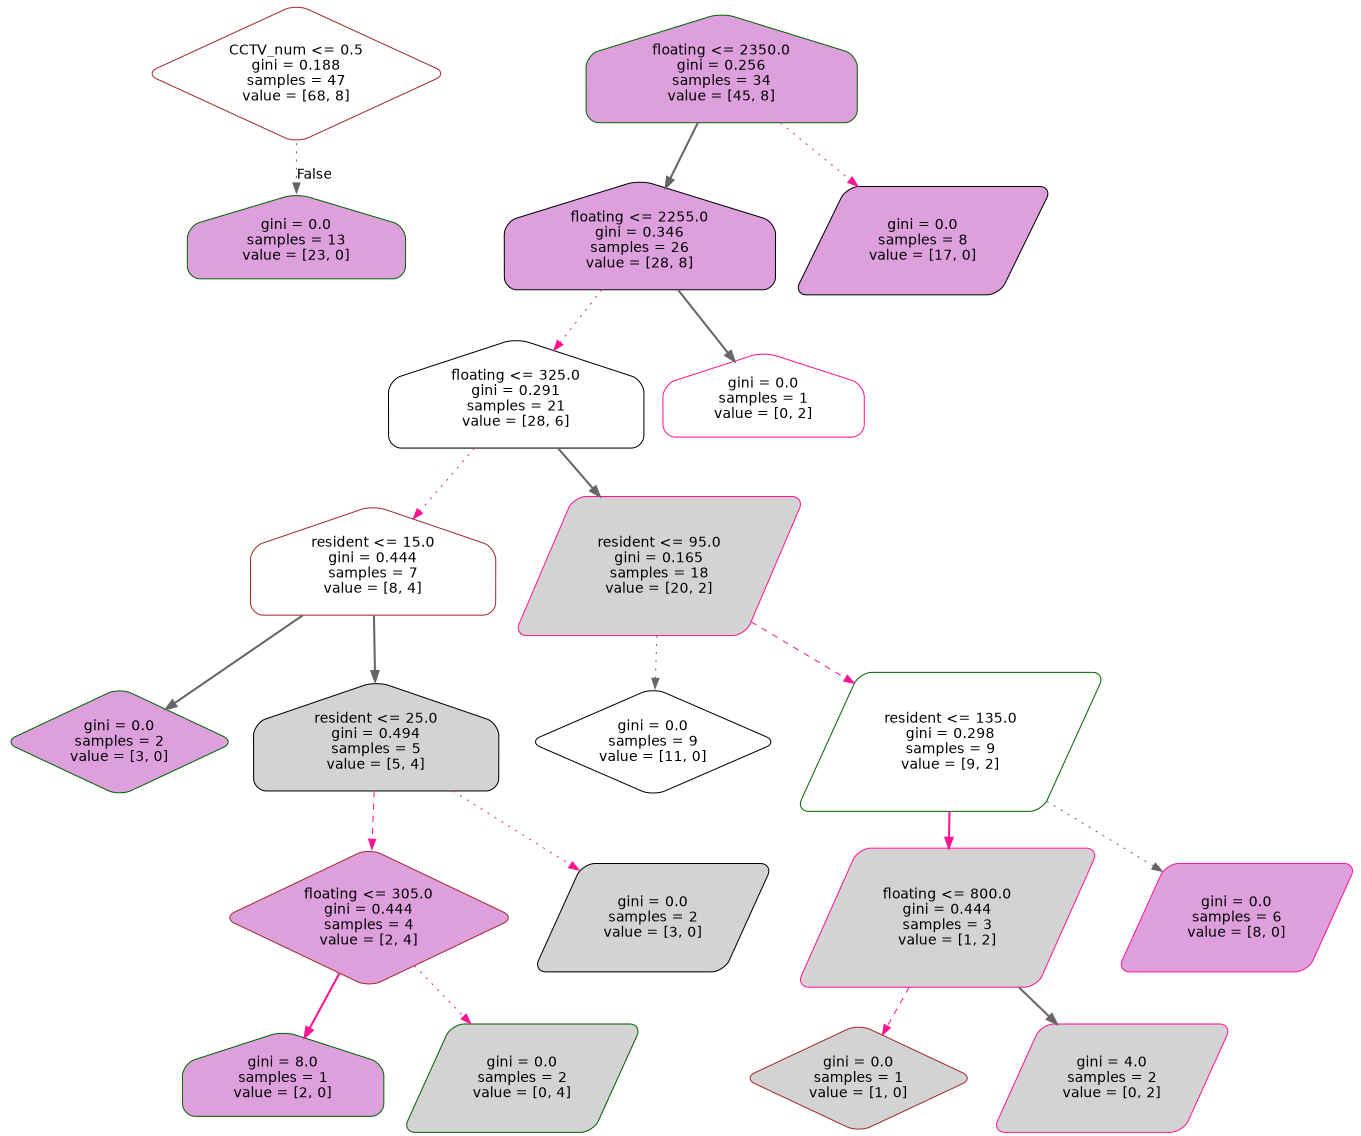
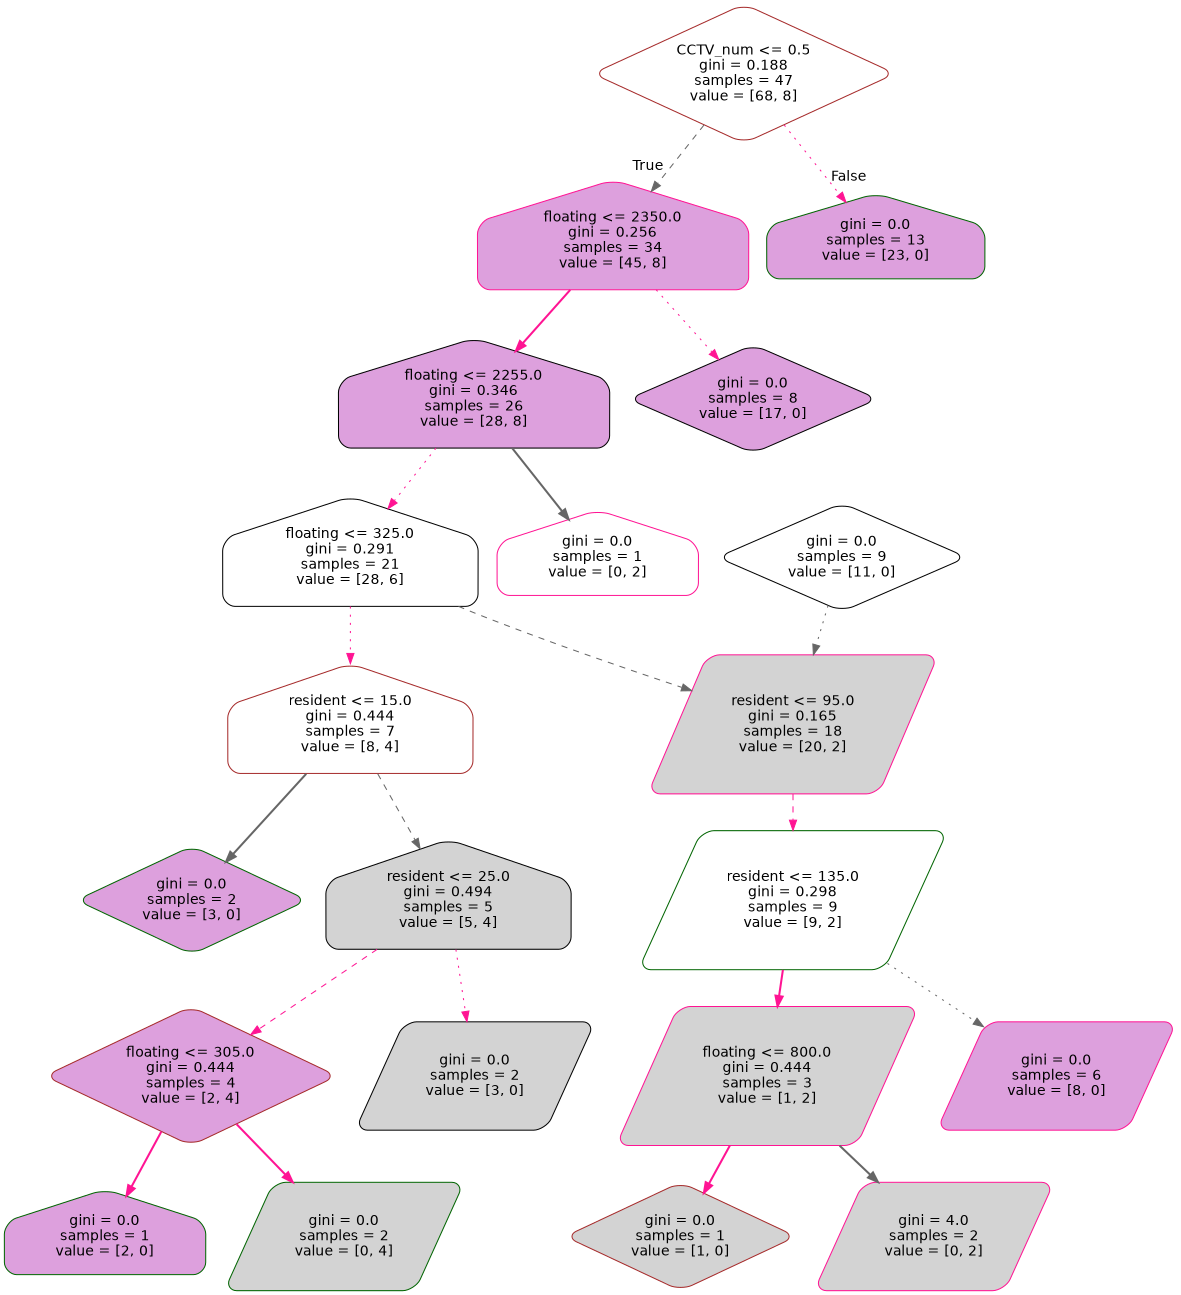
node "floating <= 2350.0 gini = 0.256 samples = 34 value = [45, 8]": color darkgreen -> deeppink
edge "floating <= 2350.0 gini = 0.256 samples = 34 value = [45, 8]" -> "floating <= 2255.0 gini = 0.346 samples = 26 value = [28, 8]": color gray40 -> deeppink
edge "CCTV_num <= 0.5 gini = 0.188 samples = 47 value = [68, 8]" -> "floating <= 2350.0 gini = 0.256 samples = 34 value = [45, 8]": added
edge "CCTV_num <= 0.5 gini = 0.188 samples = 47 value = [68, 8]" -> "gini = 0.0 samples = 13 value = [23, 0]": color gray40 -> deeppink
node "gini = 0.0 samples = 8 value = [17, 0]": shape parallelogram -> diamond
edge "floating <= 325.0 gini = 0.291 samples = 21 value = [28, 6]" -> "resident <= 95.0 gini = 0.165 samples = 18 value = [20, 2]": style bold -> dashed
edge "resident <= 15.0 gini = 0.444 samples = 7 value = [8, 4]" -> "resident <= 25.0 gini = 0.494 samples = 5 value = [5, 4]": style bold -> dashed
edge "resident <= 95.0 gini = 0.165 samples = 18 value = [20, 2]" -> "gini = 0.0 samples = 9 value = [11, 0]": reversed
edge "floating <= 305.0 gini = 0.444 samples = 4 value = [2, 4]" -> "gini = 0.0 samples = 2 value = [0, 4]": style dotted -> bold
edge "floating <= 800.0 gini = 0.444 samples = 3 value = [1, 2]" -> "gini = 0.0 samples = 1 value = [1, 0]": style dashed -> bold
node "gini = 8.0 samples = 1 value = [2, 0]": label "gini = 8.0 samples = 1 value = [2, 0]" -> "gini = 0.0 samples = 1 value = [2, 0]"
